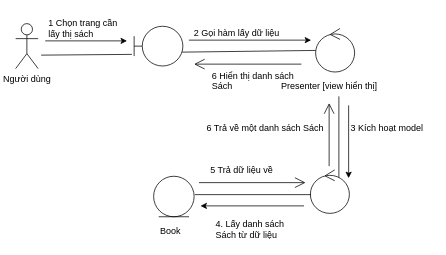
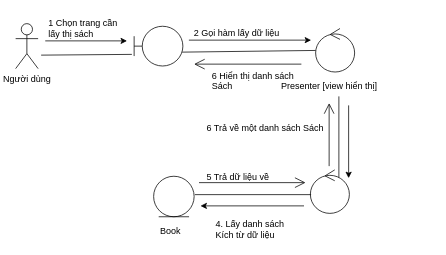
node "3 Kích hoạt model": removed
node "5 Trả dữ liệu về": moved (244, 168) -> (240, 175)
node "4. Lấy danh sách Sách từ dữ liệu": label "4. Lấy danh sách Sách từ dữ liệu" -> "4. Lấy danh sách Kích từ dữ liệu"
